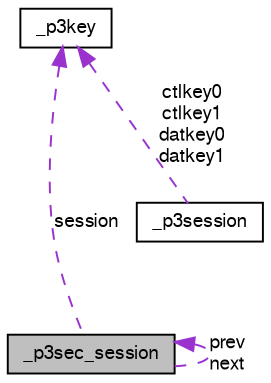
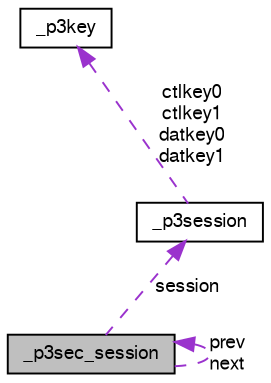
edge "_p3sec_session" -> "_p3key": now "_p3sec_session" -> "_p3session"
